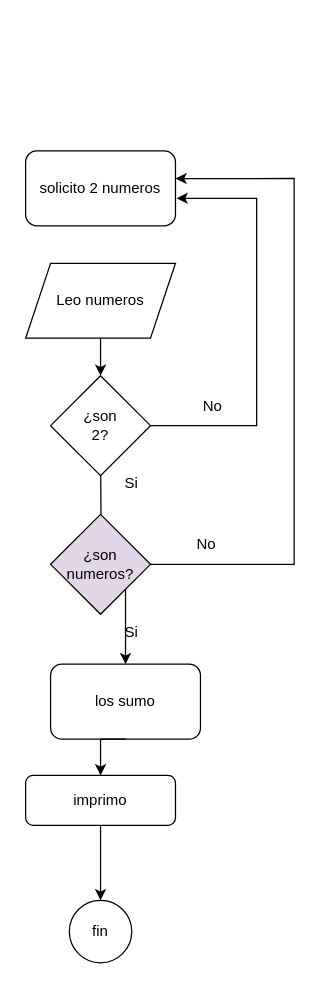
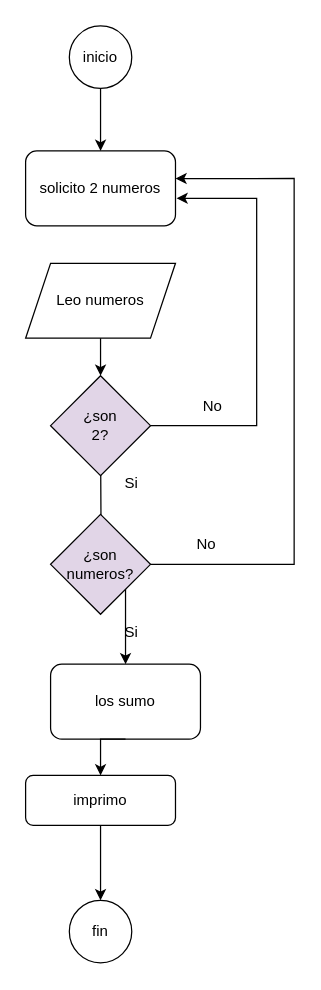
node "inicio": added
edge "inicio" -> "solicito 2 numeros": added
node "¿son 2?": fillcolor #ffffff -> #e1d5e7
